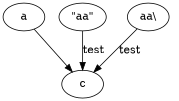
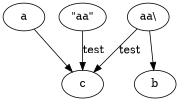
node "b": added
